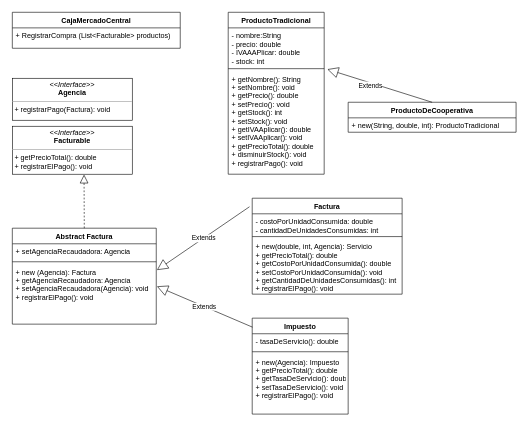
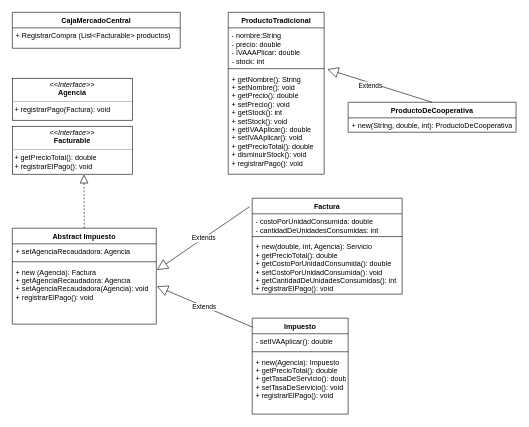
node "+ new(String, double, int): ProductoTradicional": label "+ new(String, double, int): ProductoTradicional" -> "+ new(String, double, int): ProductoDeCooperativa"
node "Abstract Factura": label "Abstract Factura" -> "Abstract Impuesto"
node "- tasaDeServicio(): double": label "- tasaDeServicio(): double" -> "- setIVAAplicar(): double"
